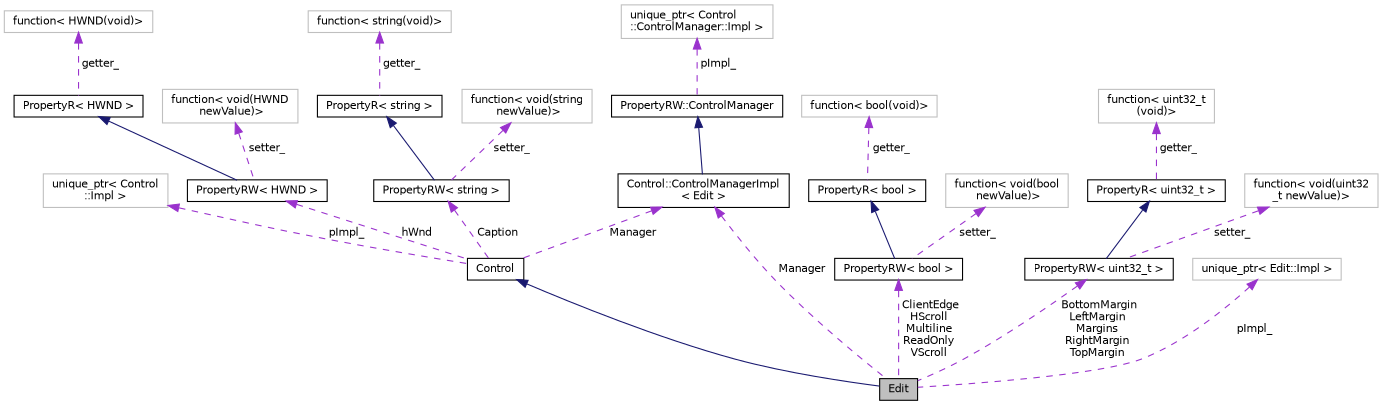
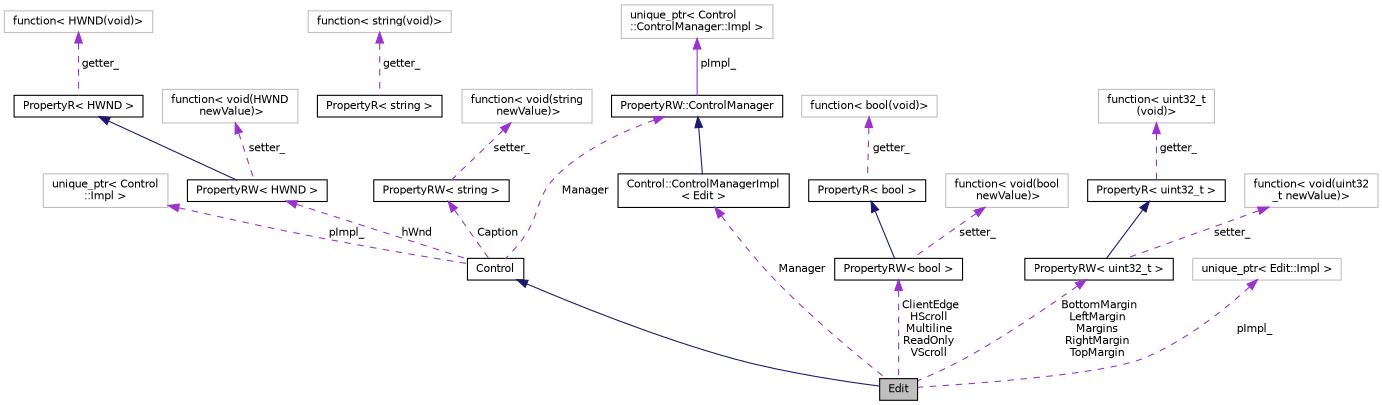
edge "PropertyRW::ControlManager" -> "unique_ptr< Control ::ControlManager::Impl >": style dashed -> solid
edge "PropertyRW< string >" -> "PropertyR< string >": removed
edge "Control" -> "Control::ControlManagerImpl < Edit >": now "Control" -> "PropertyRW::ControlManager"
